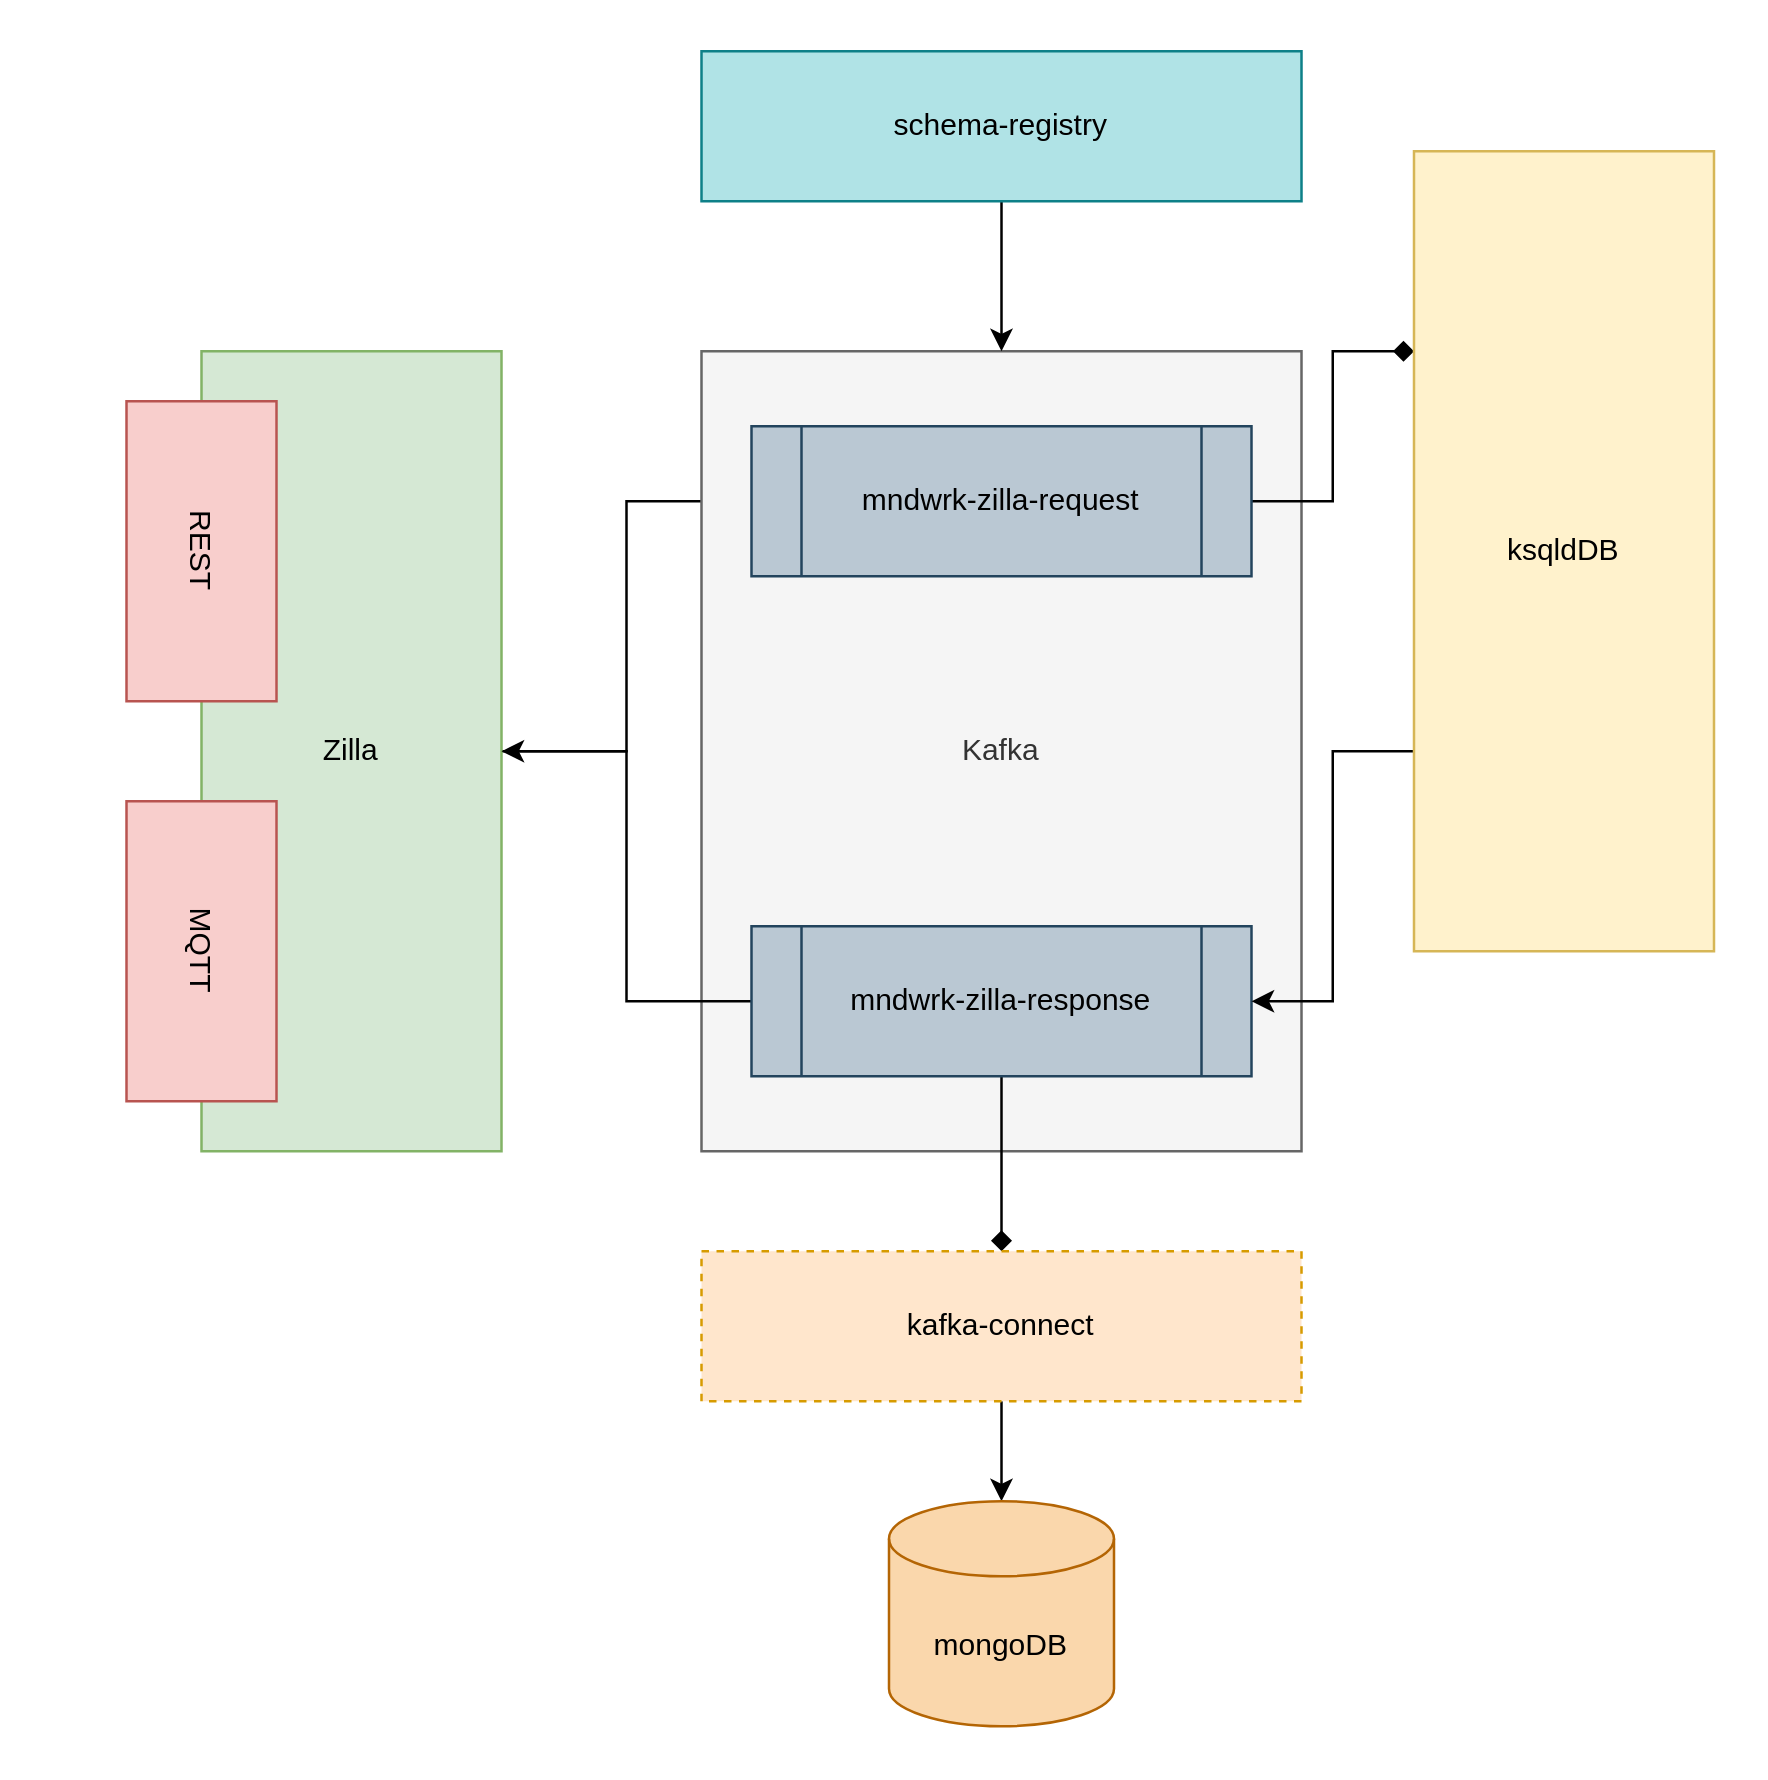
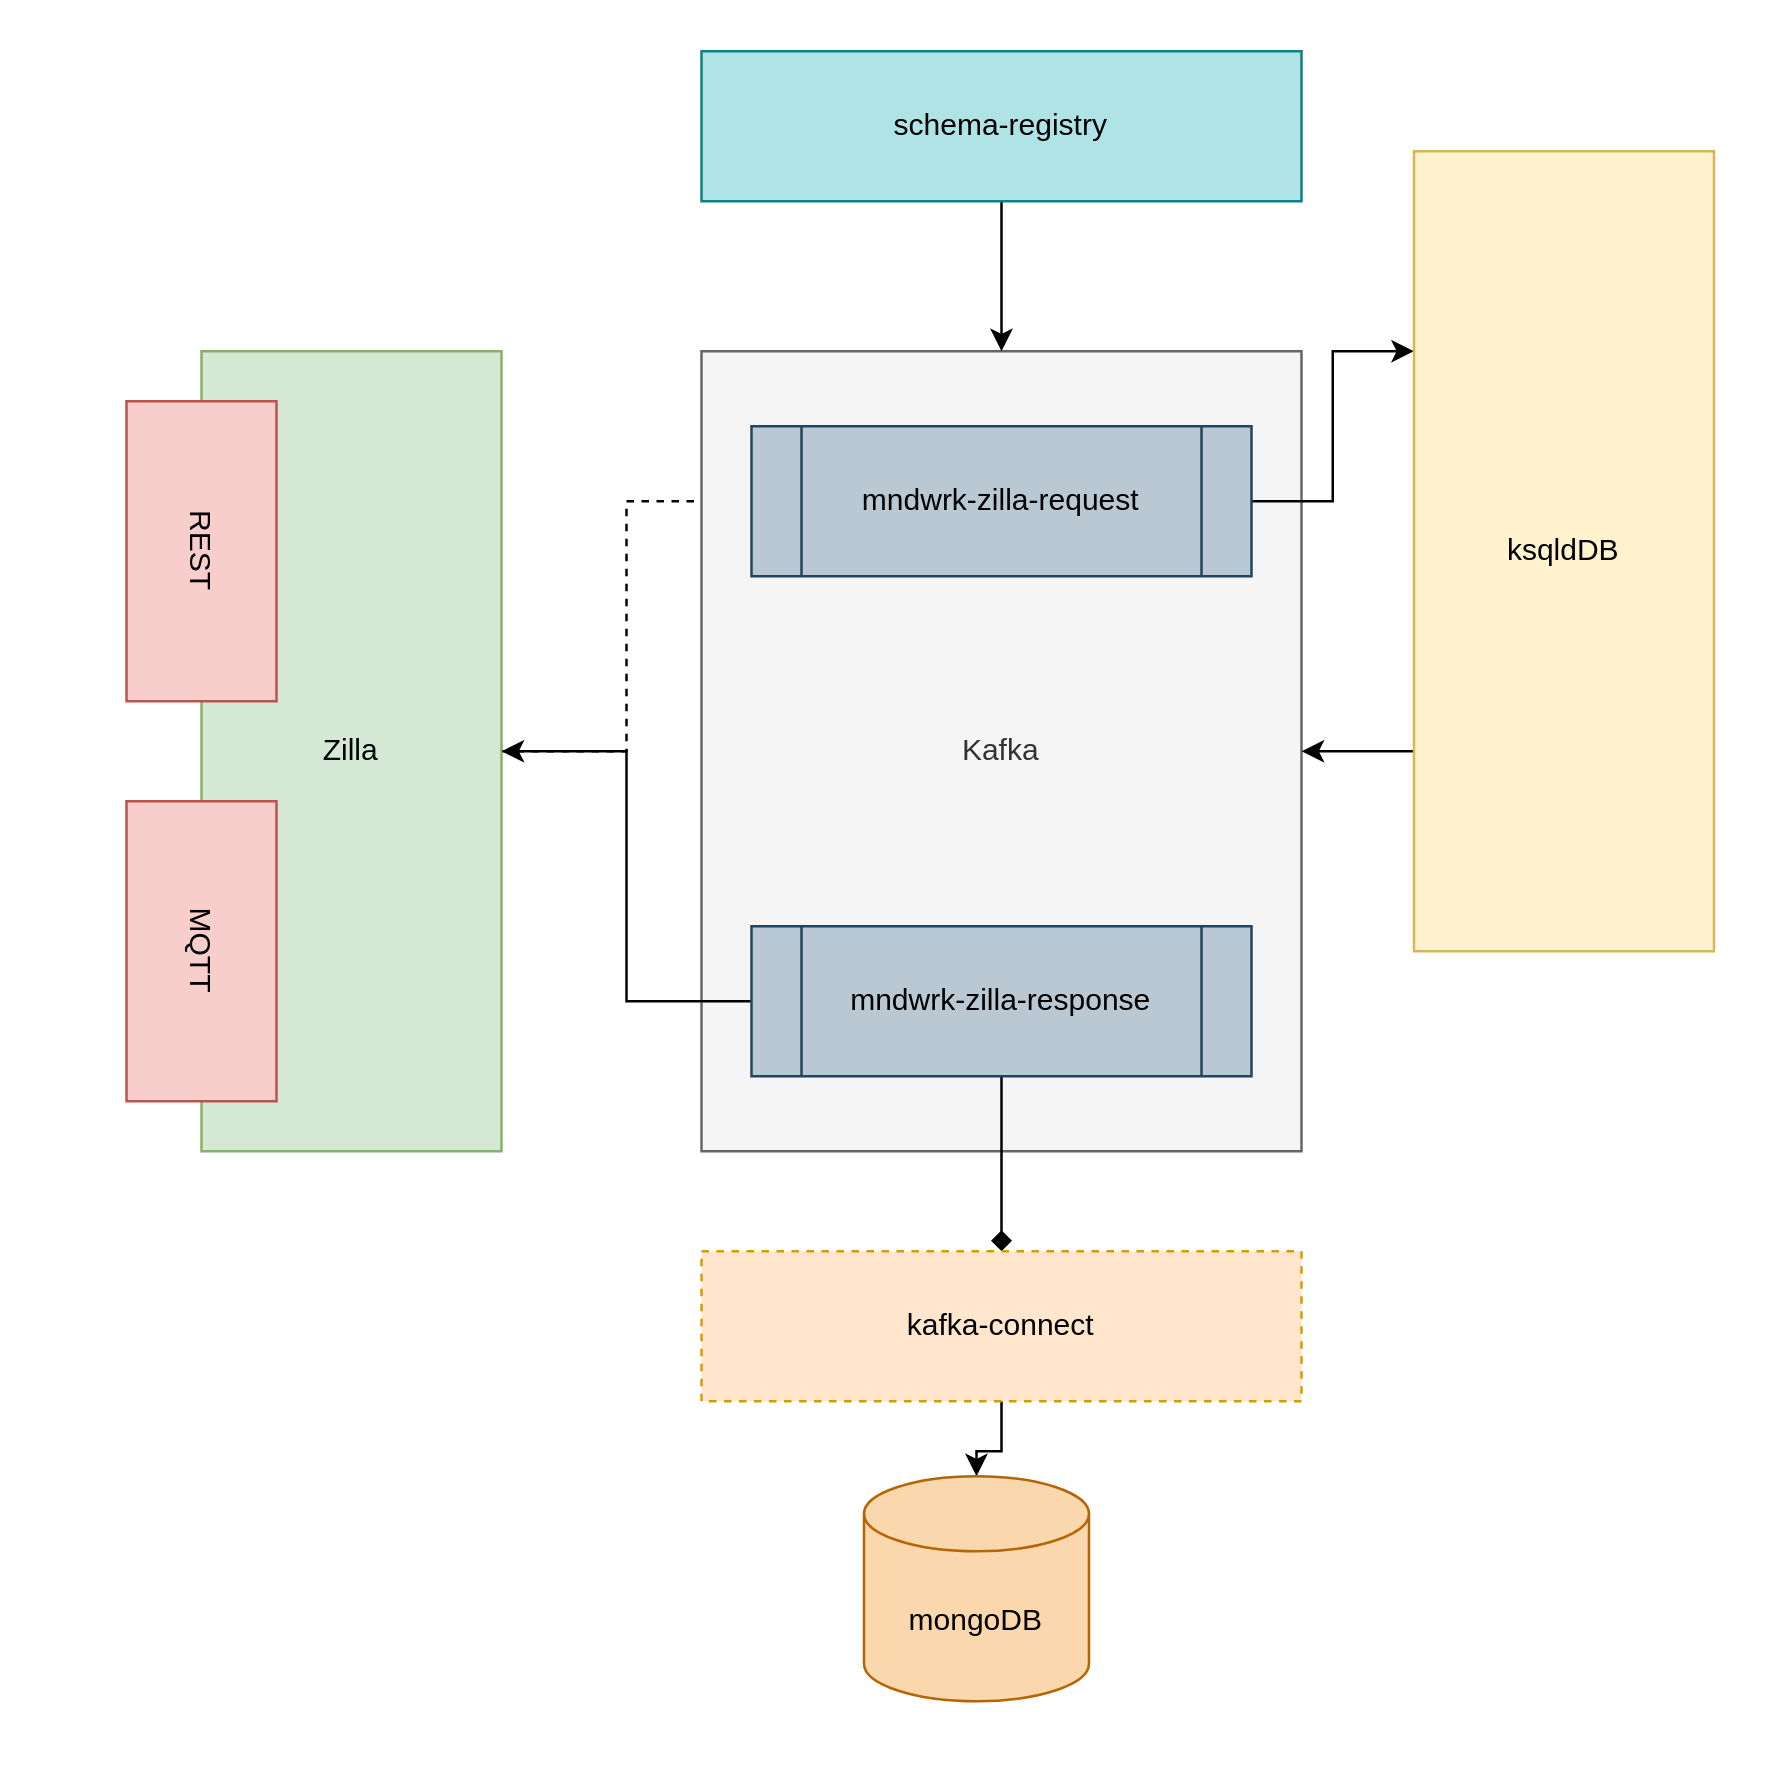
edge "mndwrk-zilla-request" -> "ksqldDB": arrowhead diamond -> classic
edge "Zilla" -> "mndwrk-zilla-request": style solid -> dashed
edge "ksqldDB" -> "mndwrk-zilla-response": now "ksqldDB" -> "Kafka"
node "mongoDB": moved (1001, 1614) -> (976, 1589)
